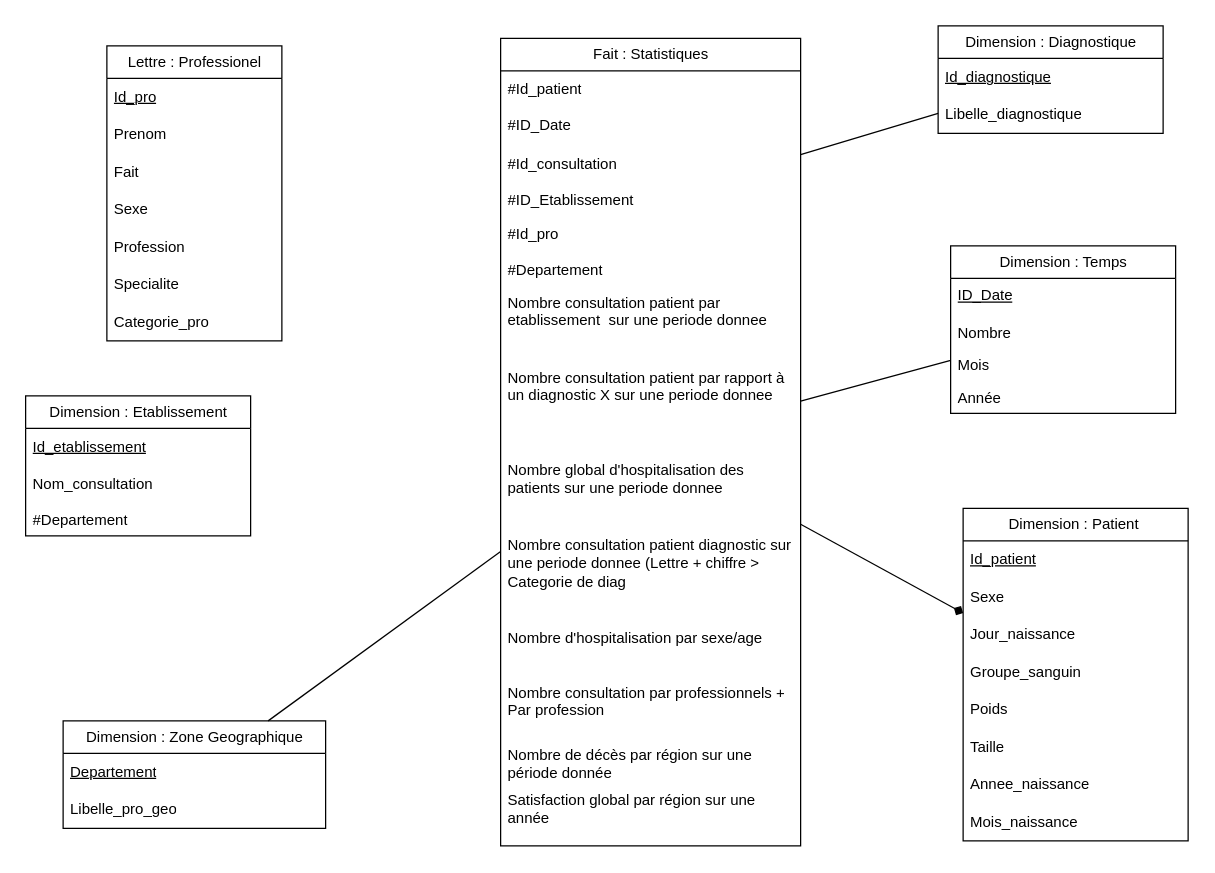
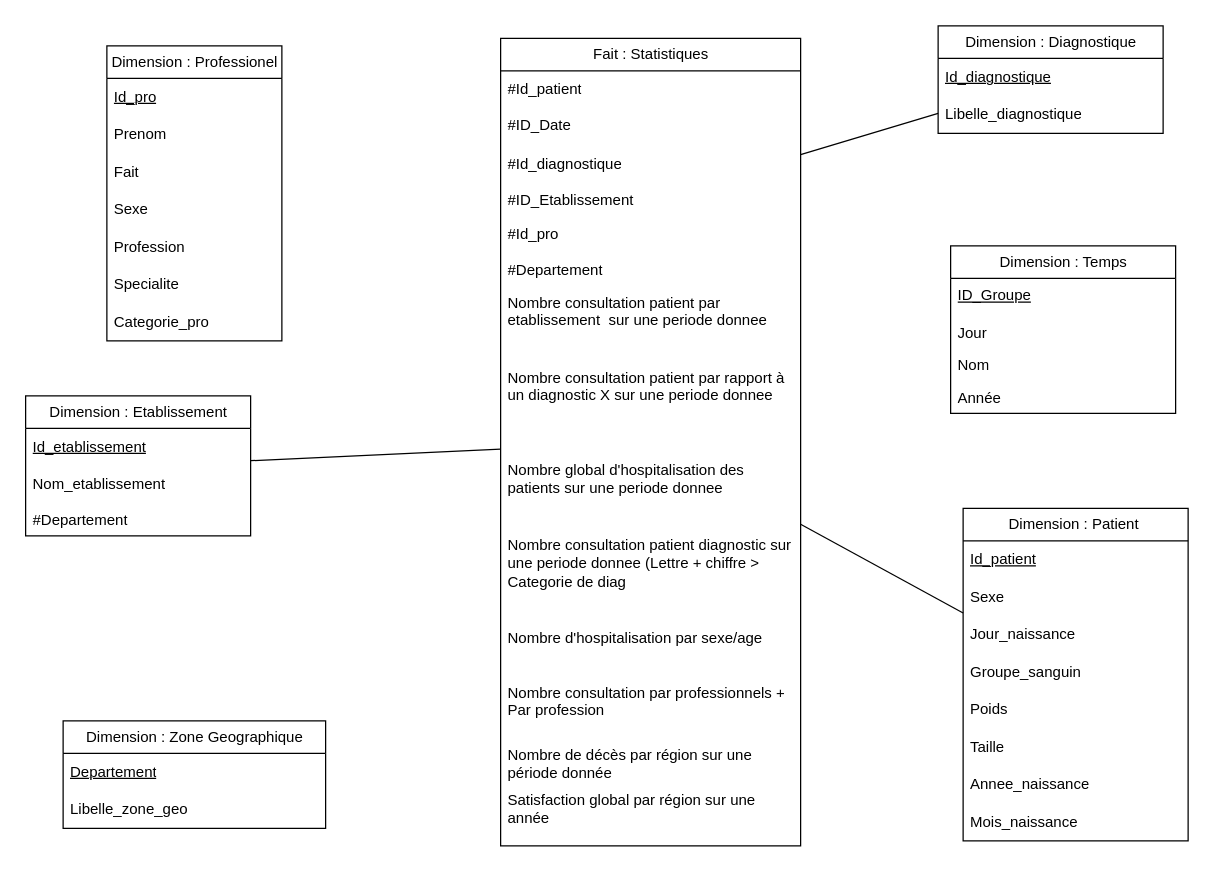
node "Lettre : Professionel": label "Lettre : Professionel" -> "Dimension : Professionel"
node "#Id_consultation": label "#Id_consultation" -> "#Id_diagnostique"
node "ID_Date": label "ID_Date" -> "ID_Groupe"
node "Nombre": label "Nombre" -> "Jour"
node "Mois": label "Mois" -> "Nom"
edge "Dimension : Temps" -- "Fait : Statistiques": removed
edge "Fait : Statistiques" -- "Dimension : Etablissement": added
node "Nom_consultation": label "Nom_consultation" -> "Nom_etablissement"
edge "Fait : Statistiques" -> "Dimension : Patient": arrowhead diamond -> none
edge "Fait : Statistiques" -- "Dimension : Zone Geographique": removed
node "Libelle_pro_geo": label "Libelle_pro_geo" -> "Libelle_zone_geo"
